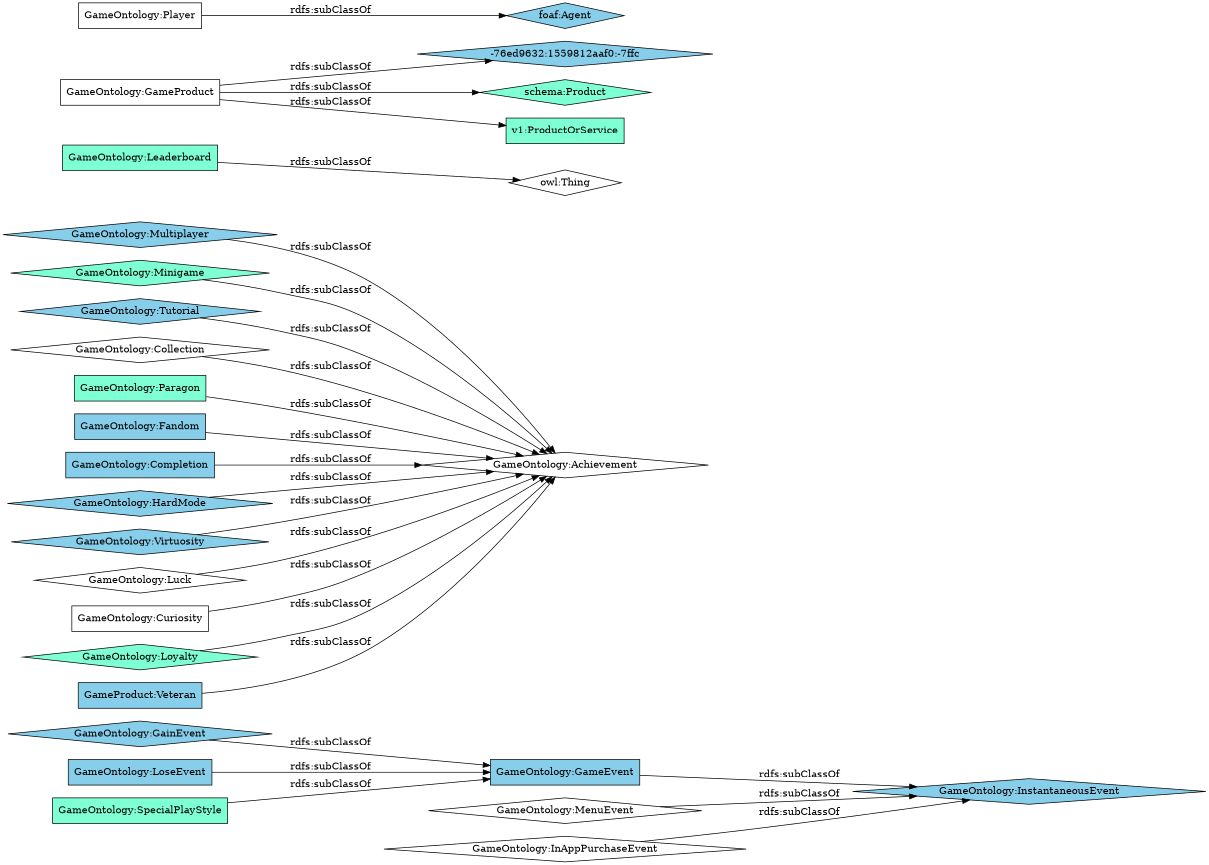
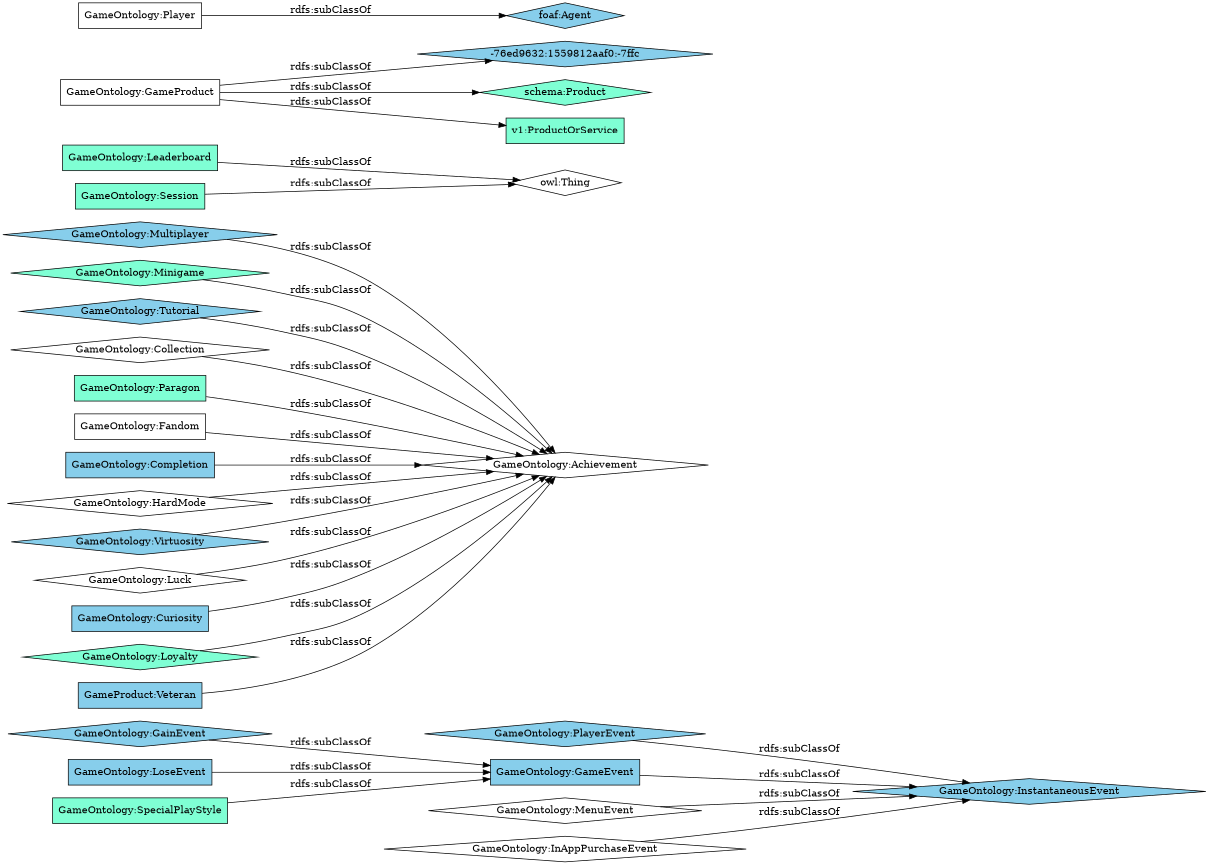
node "GameOntology:Session": added
node "GameOntology:Fandom": fillcolor skyblue -> white
node "GameOntology:HardMode": fillcolor skyblue -> white
node "GameOntology:Curiosity": fillcolor white -> skyblue
node "GameOntology:PlayerEvent": added
